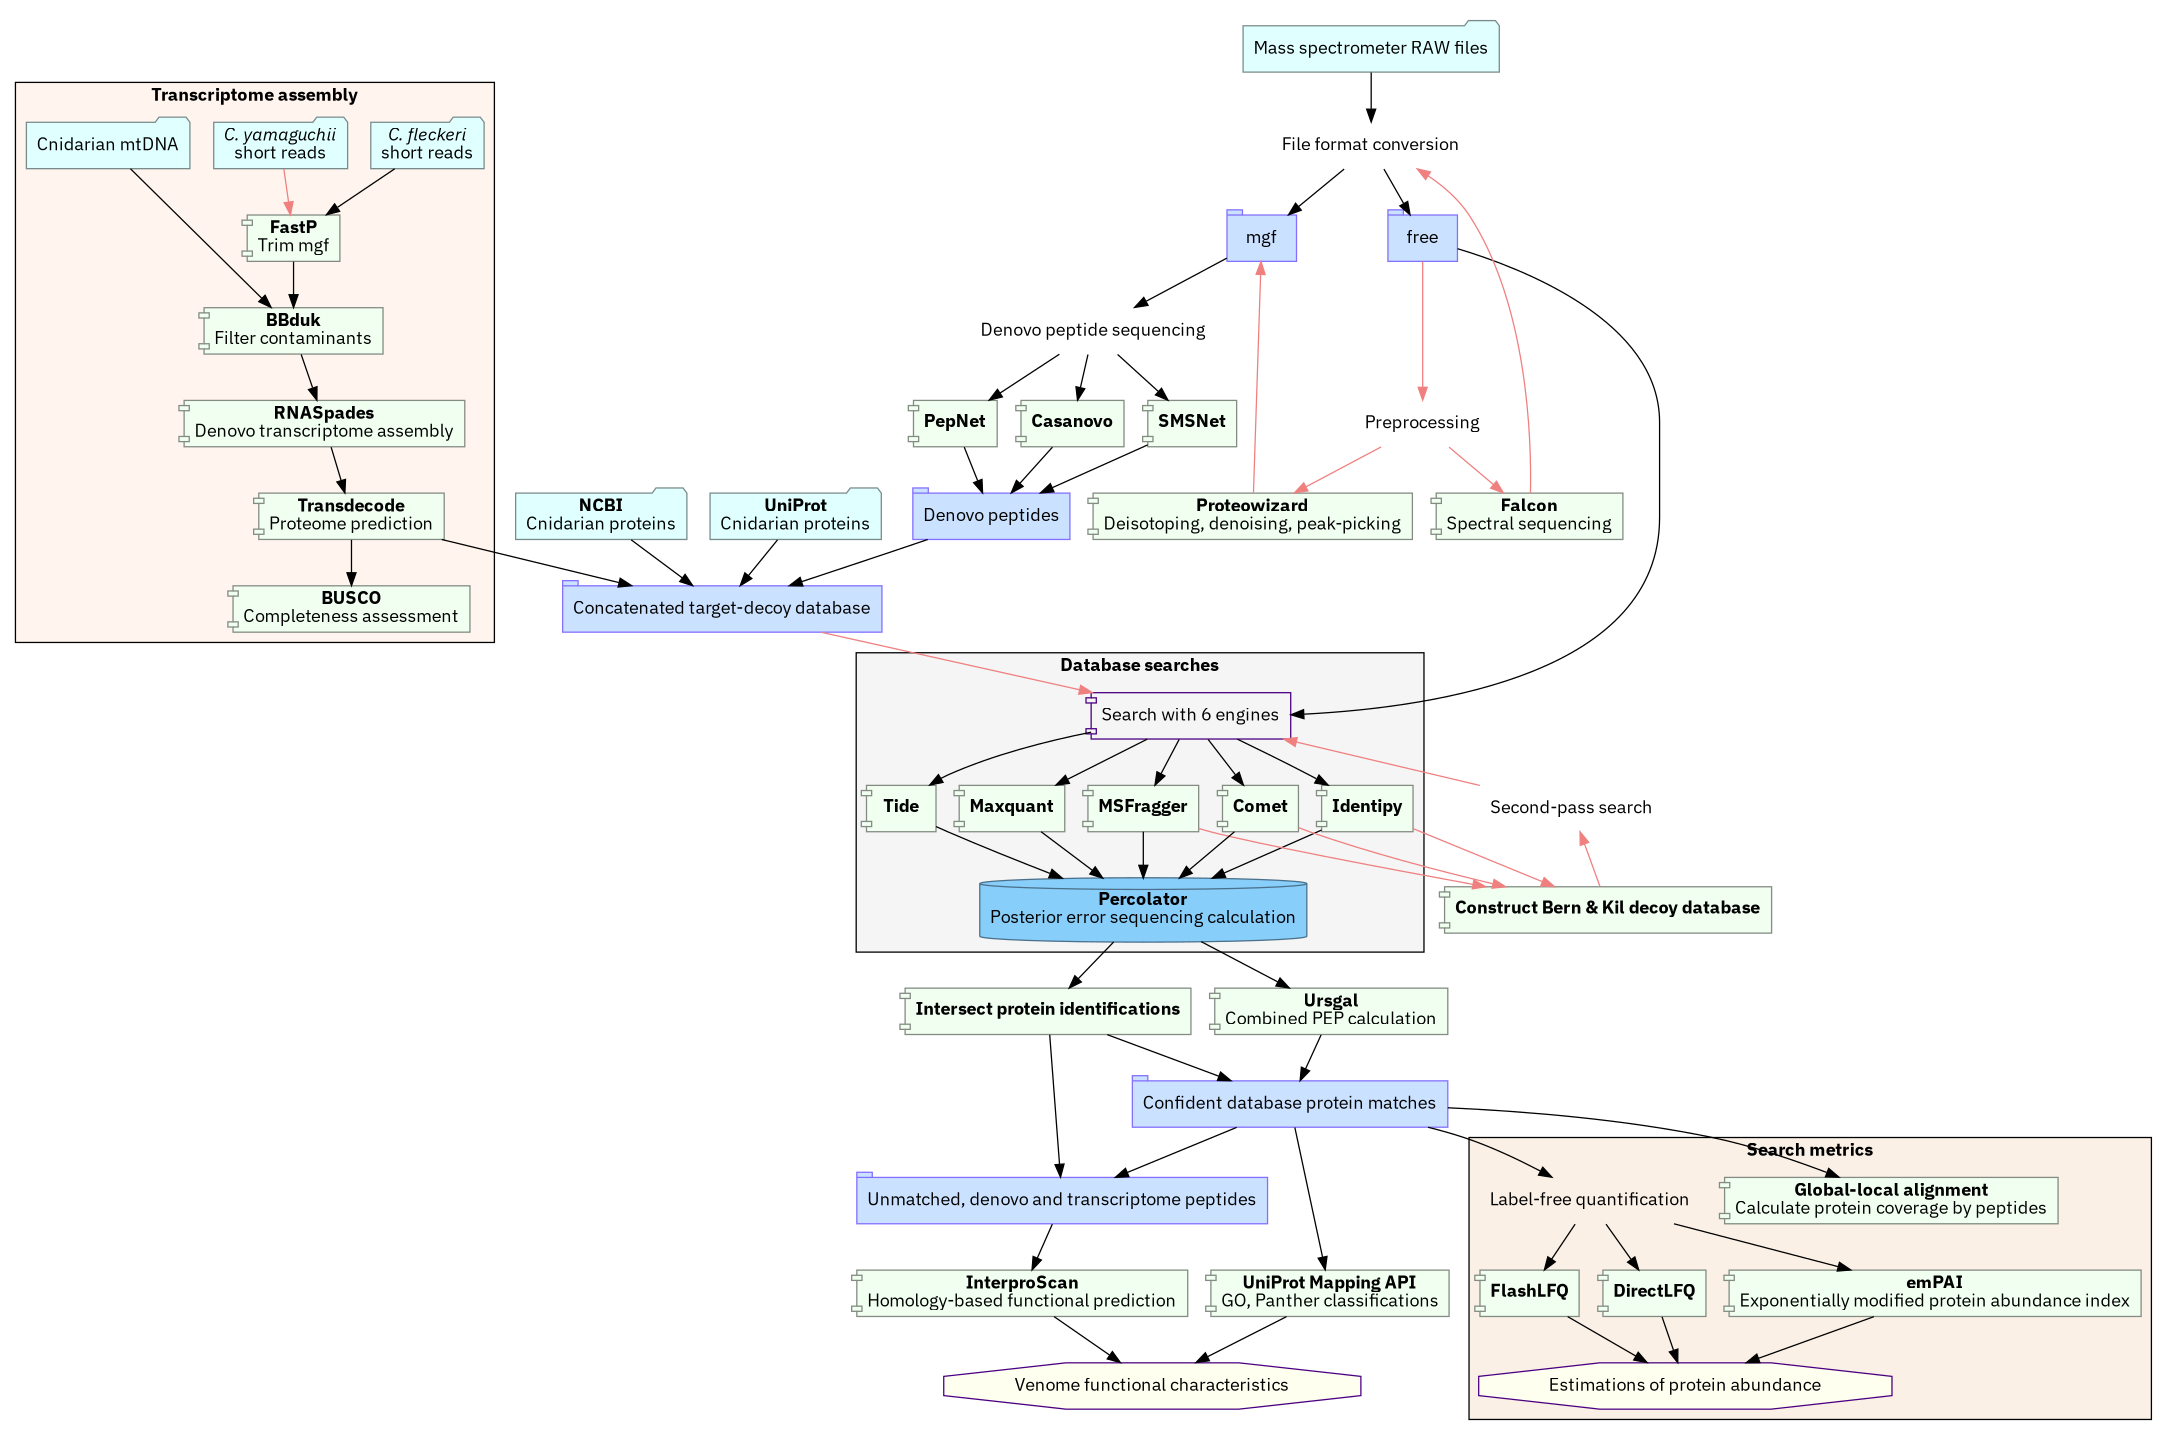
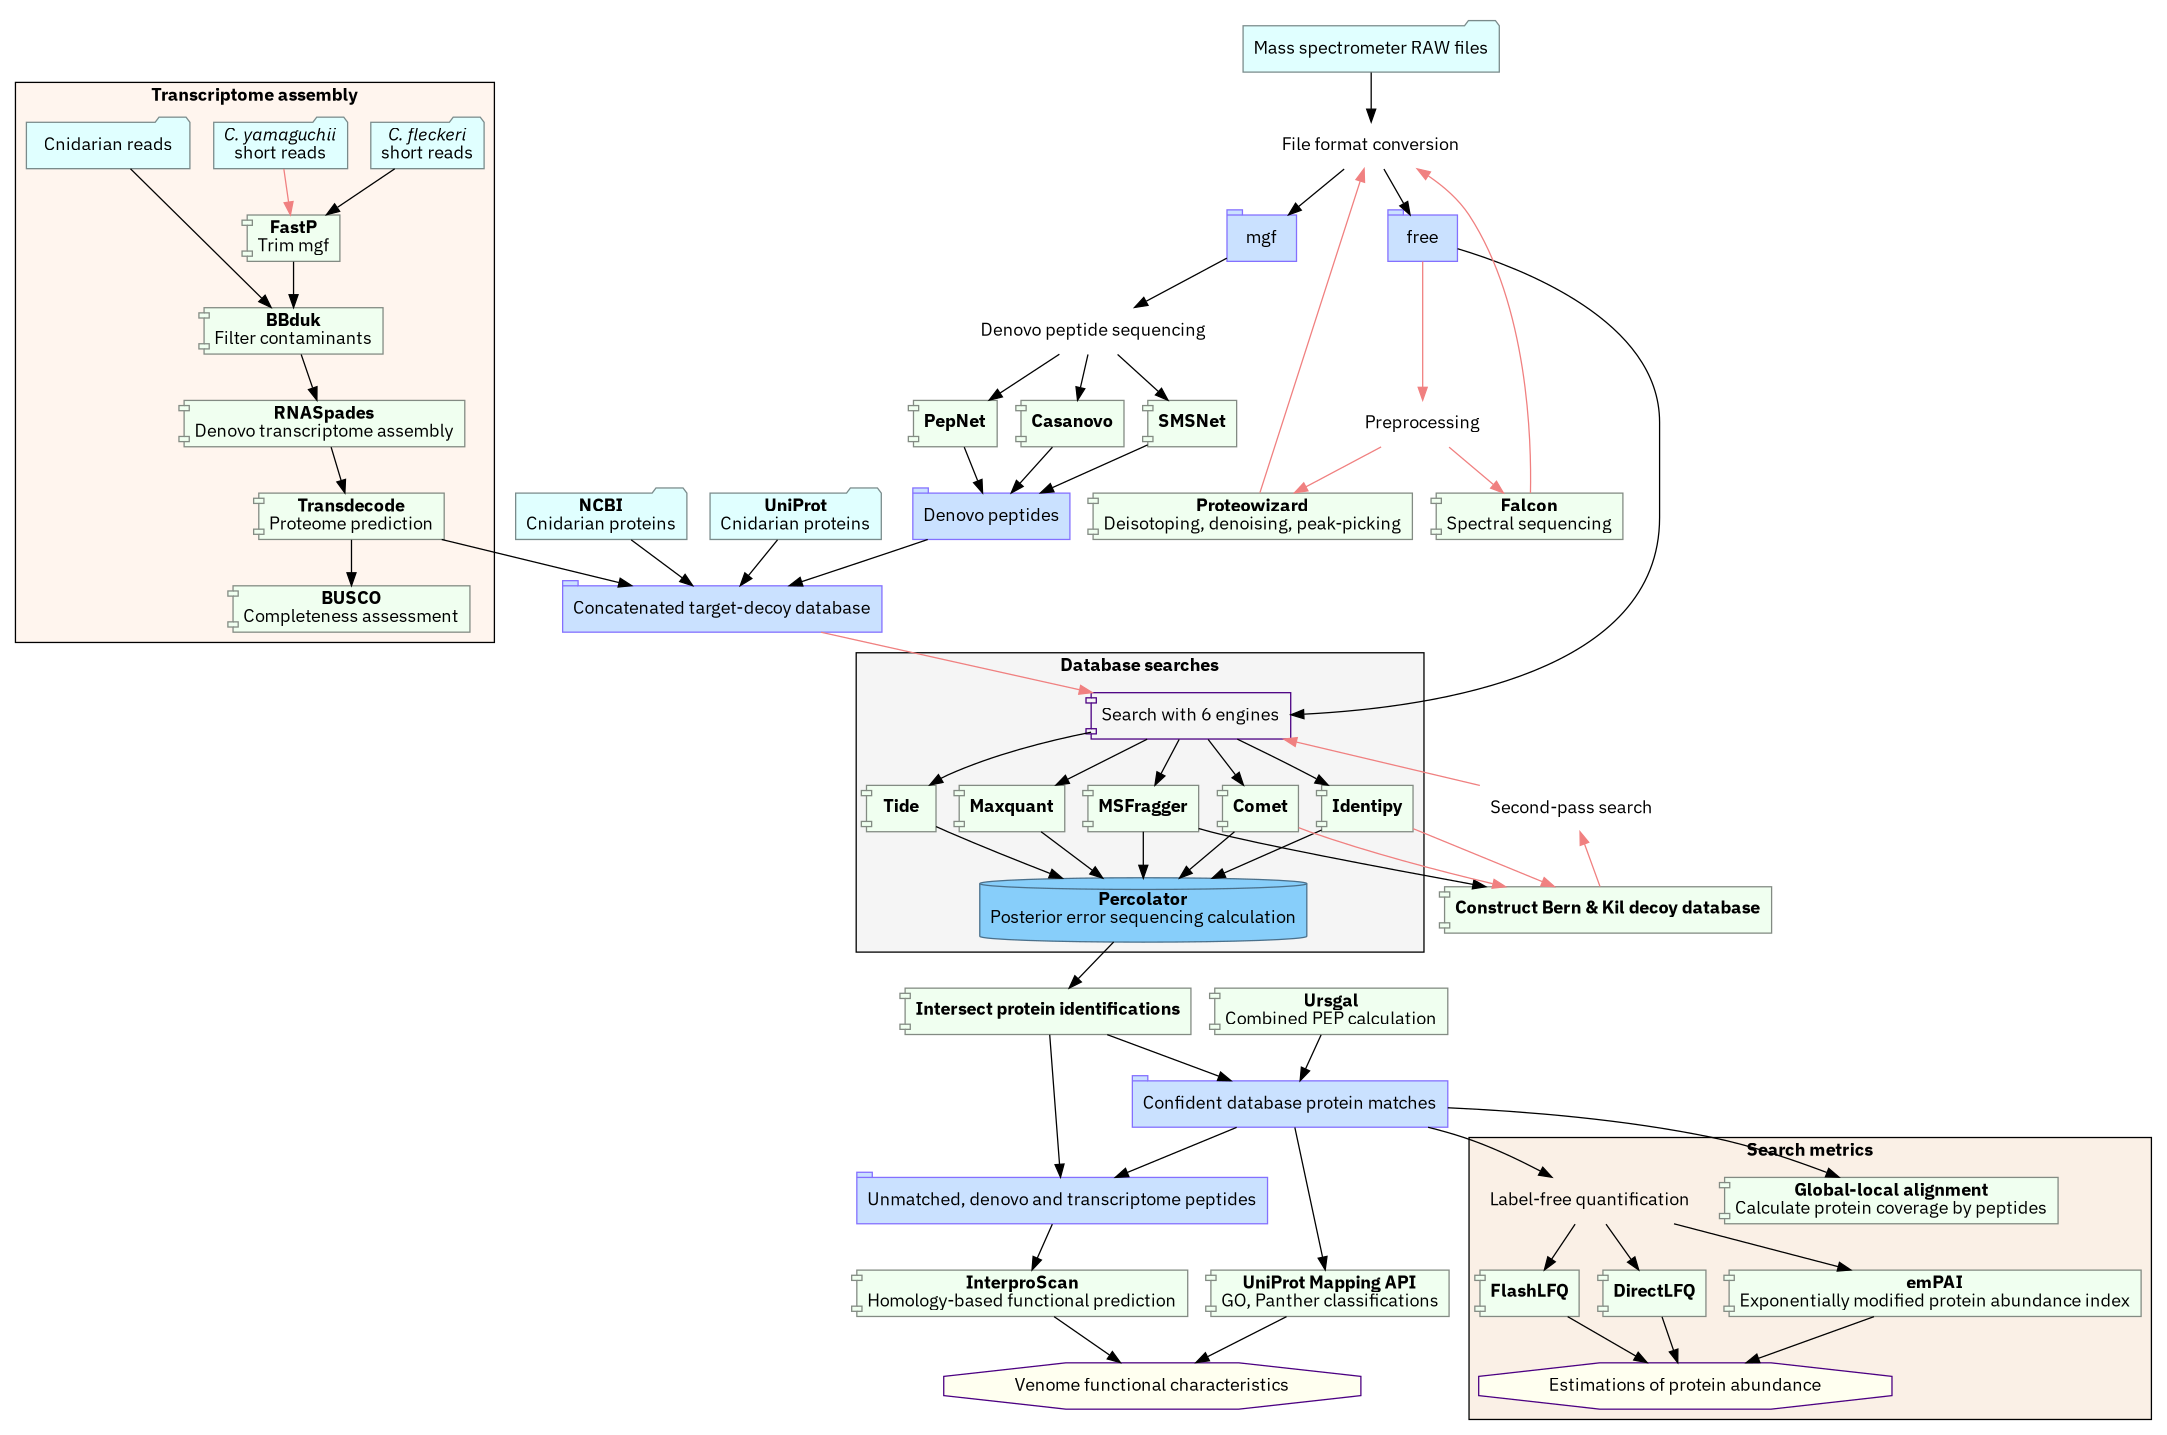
node "Cnidarian mtDNA": label "Cnidarian mtDNA" -> "Cnidarian reads"
edge "Proteowizard" -> "mgf": now "Proteowizard" -> "File format conversion"
edge "MSFragger" -> "Construct Bern & Kil decoy database": color lightcoral -> black
edge "Percolator" -> "Ursgal": removed
